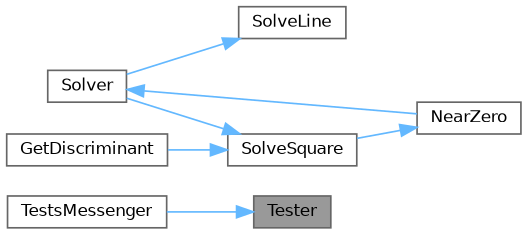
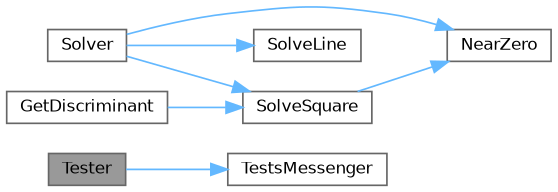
edge "NearZero" -> "Solver": reversed
edge "TestsMessenger" -> "Tester": reversed
